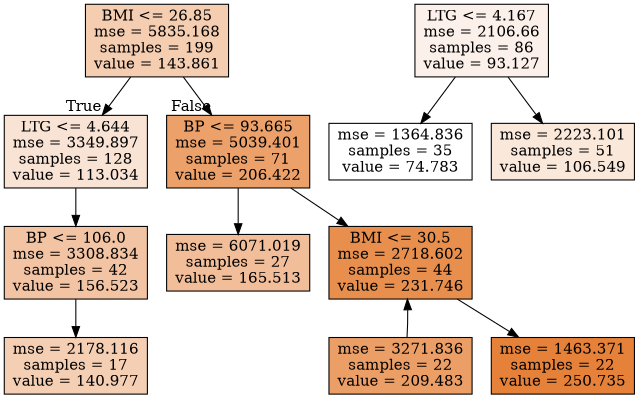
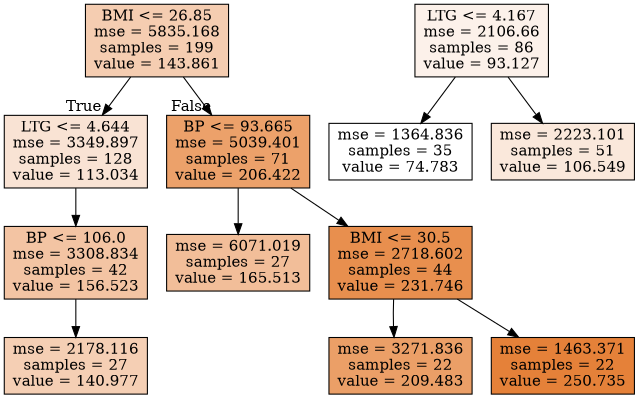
edge "mse = 3271.836 samples = 22 value = 209.483" -> "BMI <= 30.5 mse = 2718.602 samples = 44 value = 231.746": reversed
node "mse = 2178.116 samples = 17 value = 140.977": label "mse = 2178.116 samples = 17 value = 140.977" -> "mse = 2178.116 samples = 27 value = 140.977"
